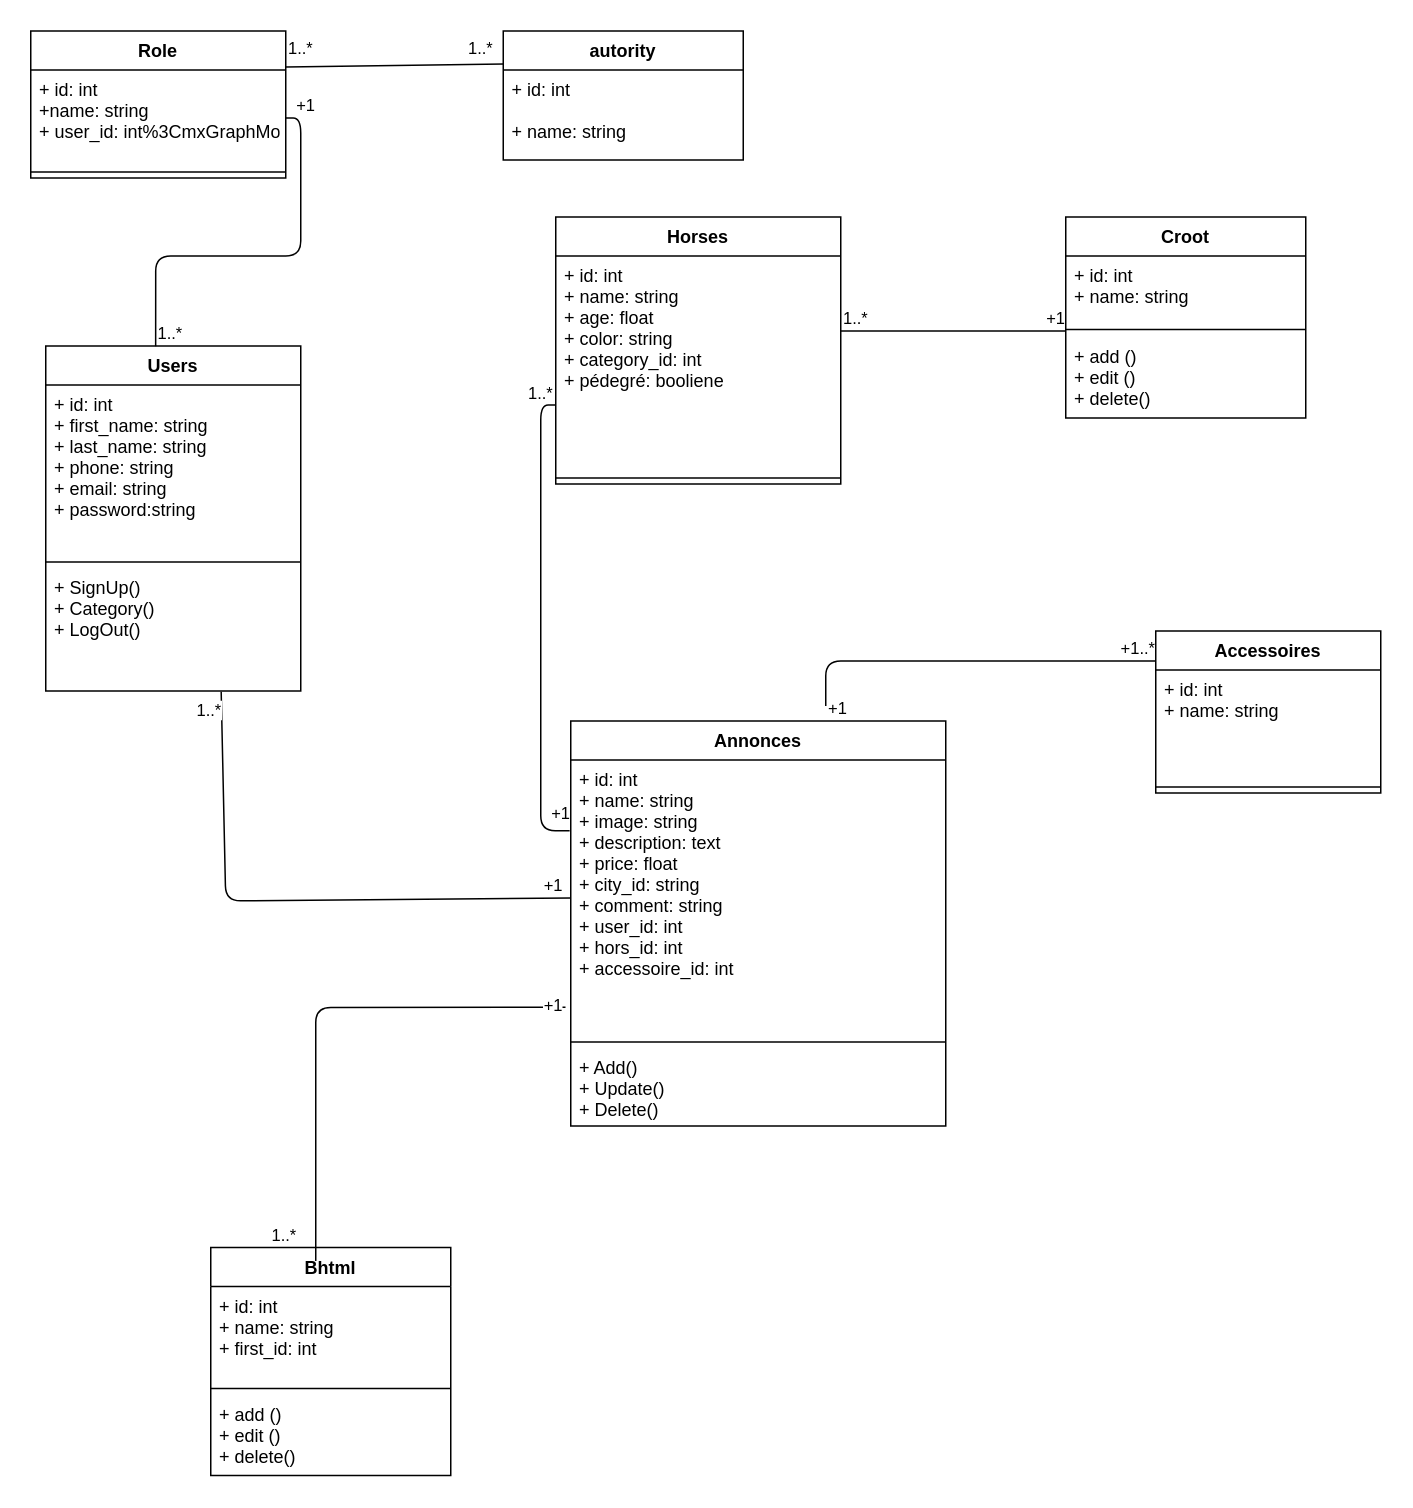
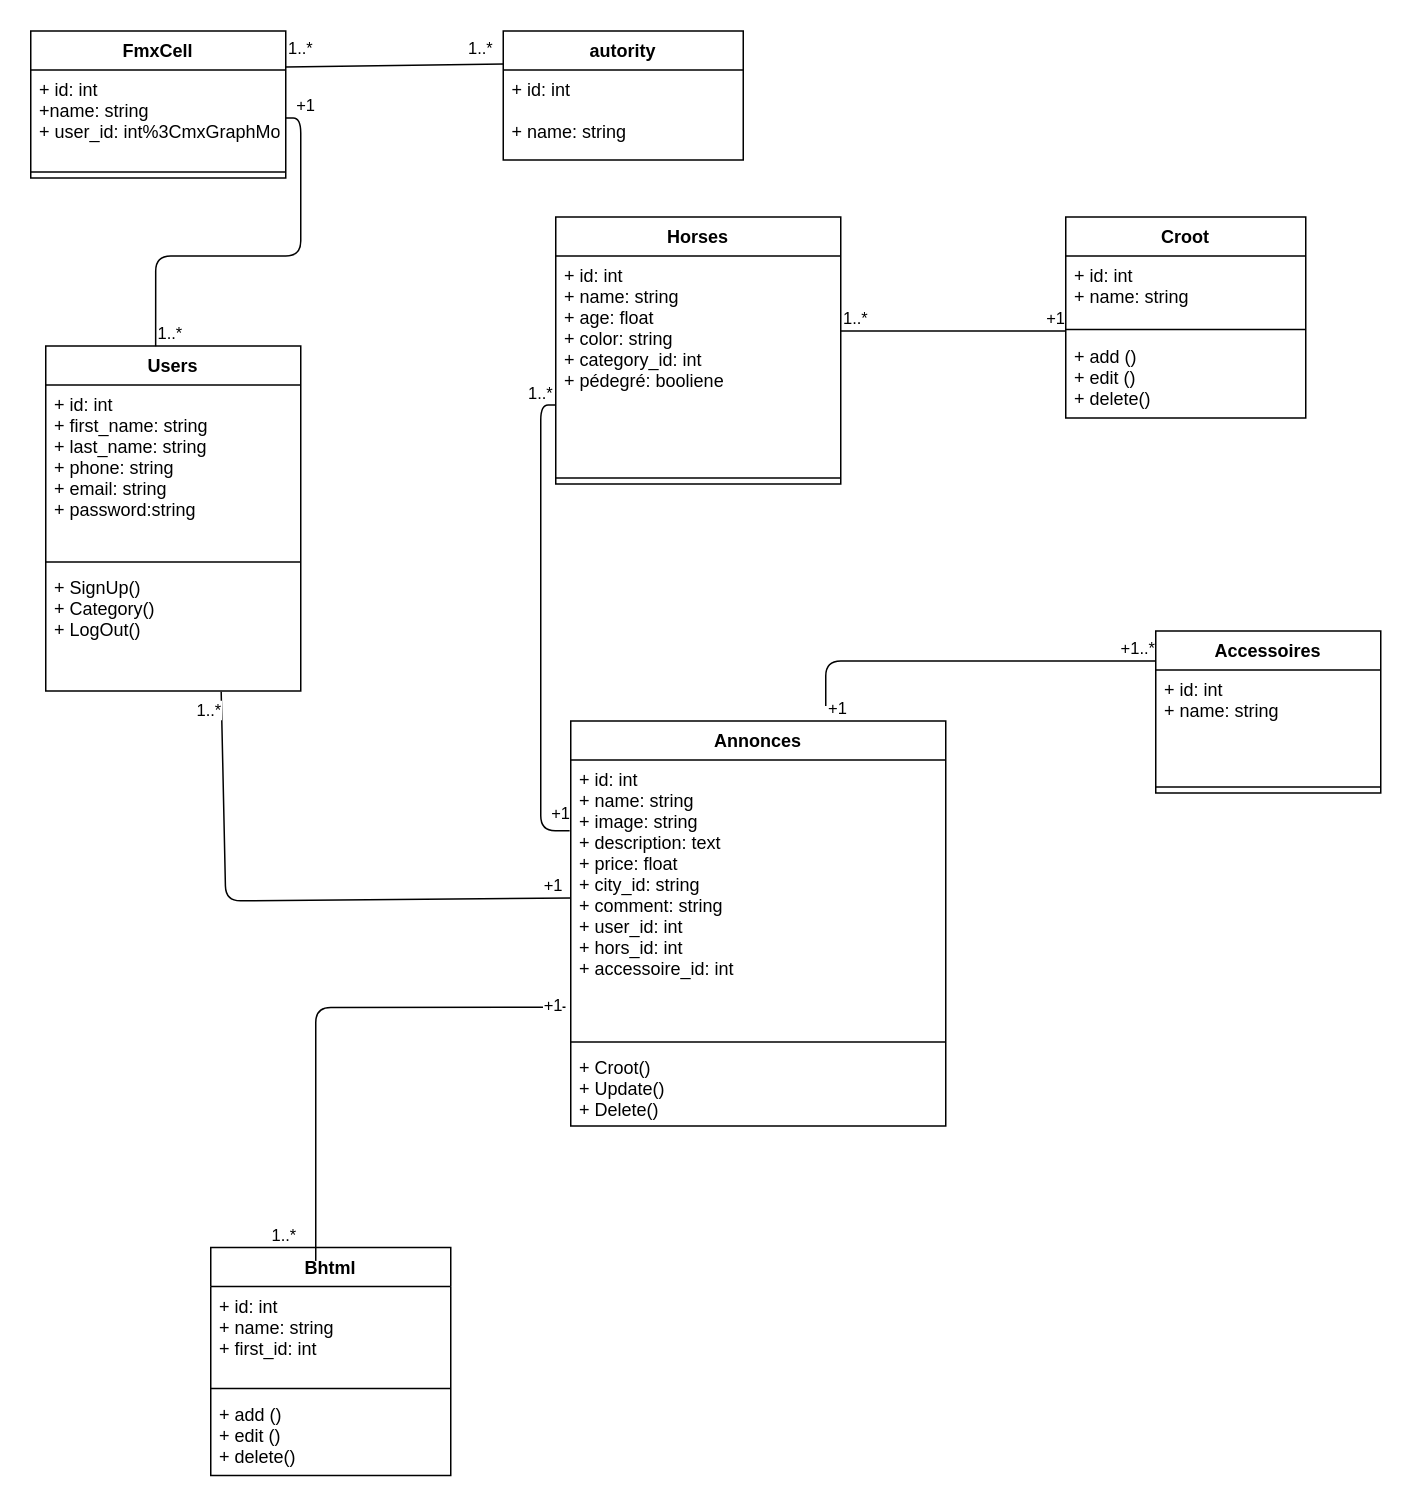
node "Role": label "Role" -> "FmxCell"
node "+ Add() + Update() + Delete()": label "+ Add() + Update() + Delete()" -> "+ Croot() + Update() + Delete()"
